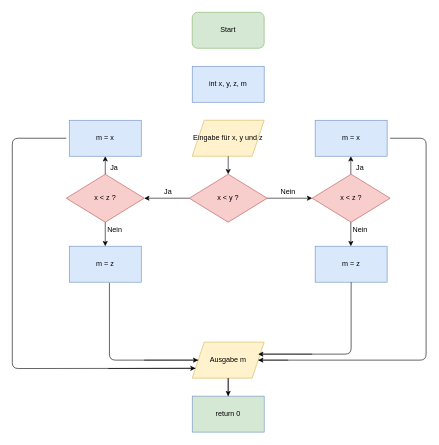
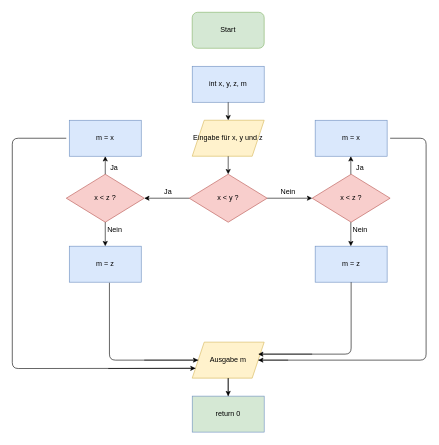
edge "int x, y, z, m" -> "Eingabe für x, y und z": added
